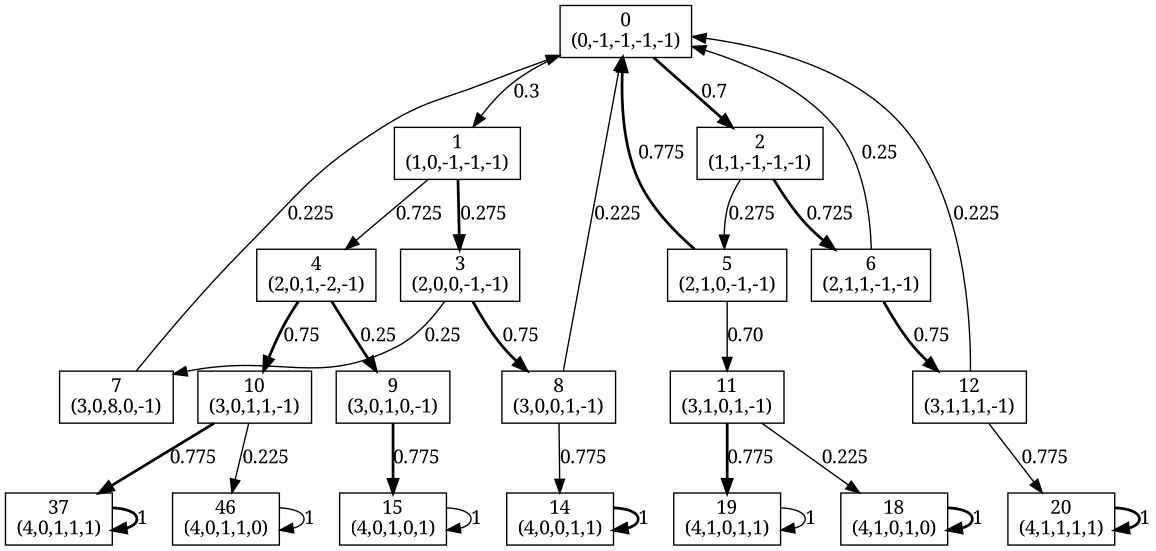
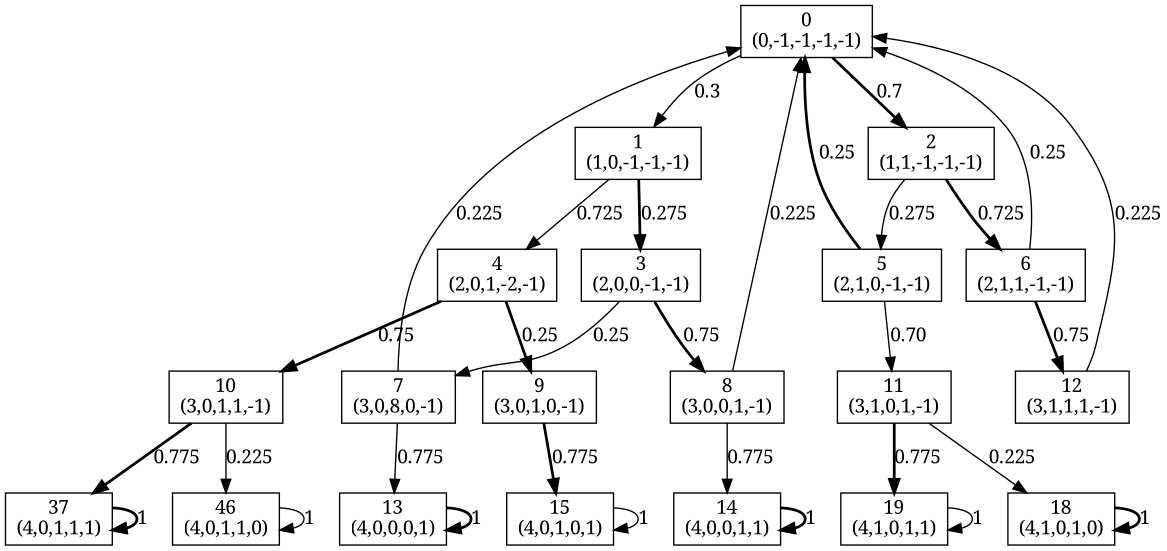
edge "5 (2,1,0,-1,-1)" -> "0 (0,-1,-1,-1,-1)": label "0.775" -> "0.25"
node "13 (4,0,0,0,1)": added
node "20 (4,1,1,1,1)": removed
